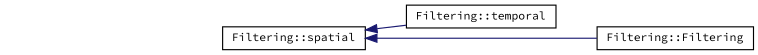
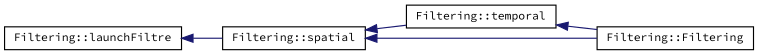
edge "Filtering::Filtering" -> "Filtering::temporal": added
node "Filtering::launchFiltre": added
